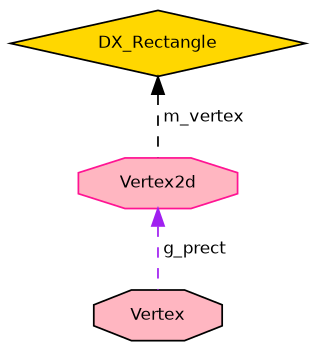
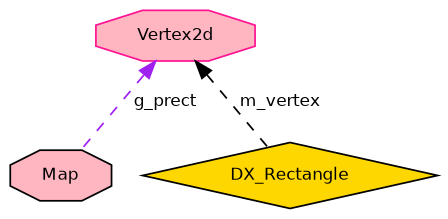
edge "Vertex2d" -> "DX_Rectangle": reversed
node "Vertex": label "Vertex" -> "Map"
